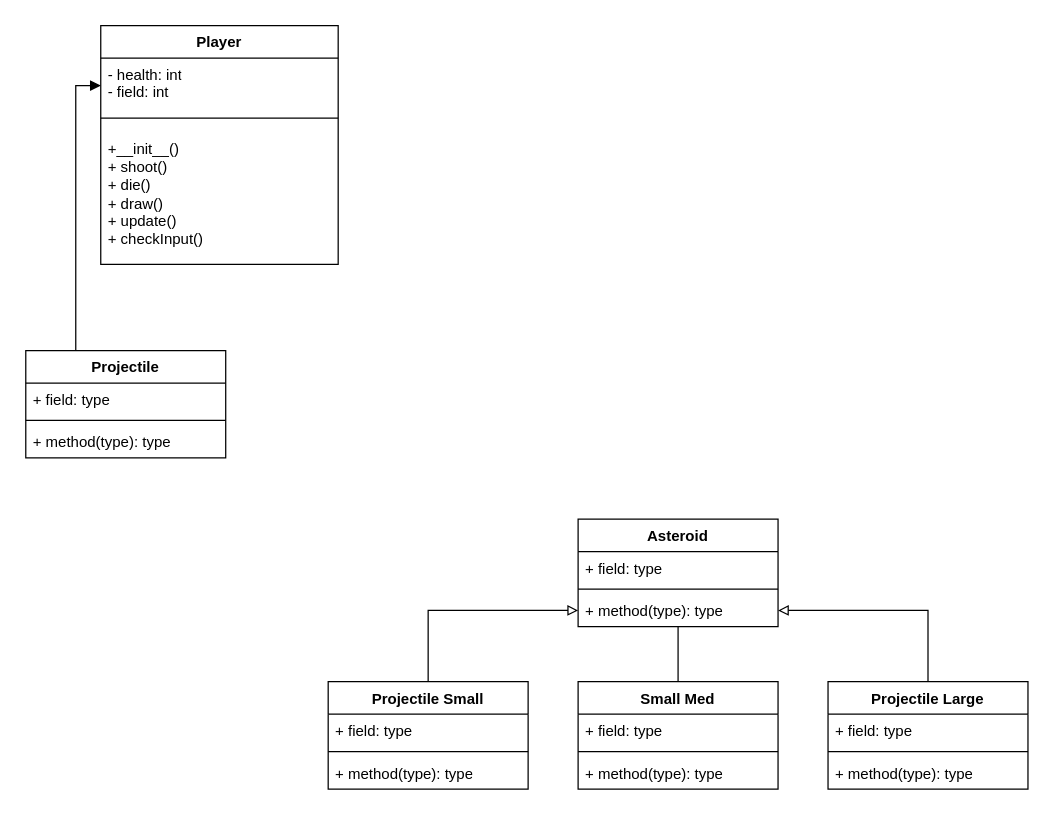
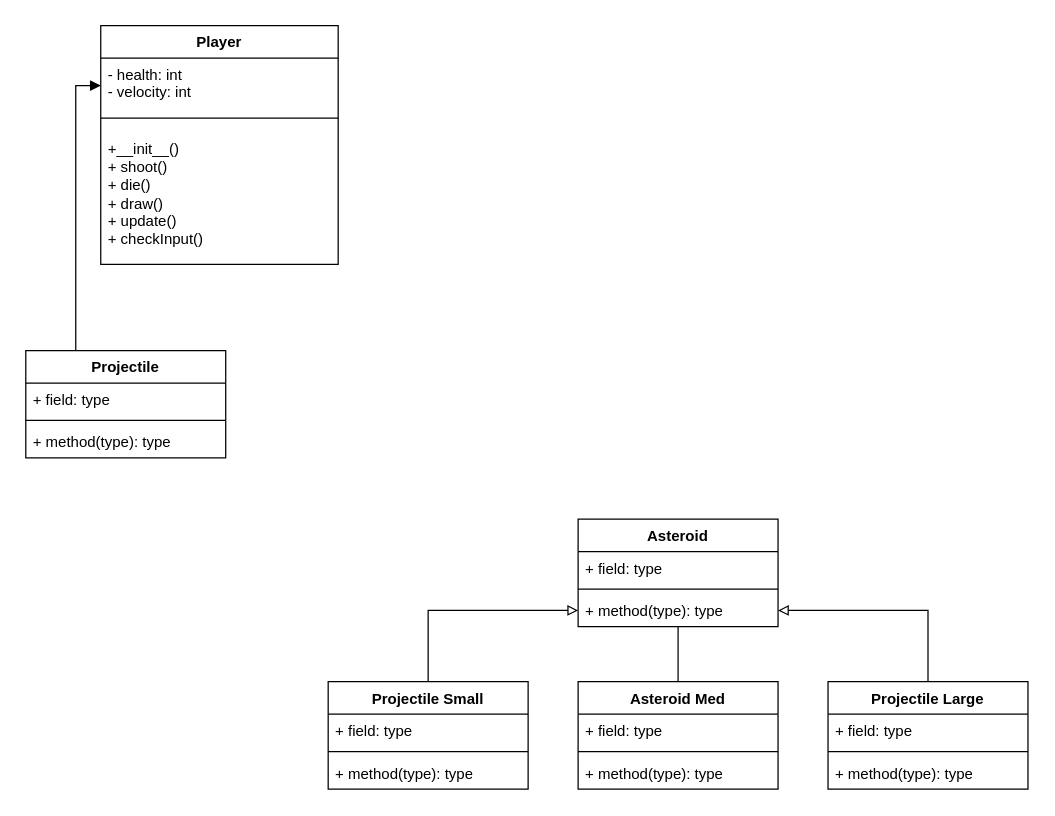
node "- health: int - field: int": label "- health: int - field: int" -> "- health: int - velocity: int"
node "Small Med": label "Small Med" -> "Asteroid Med"
